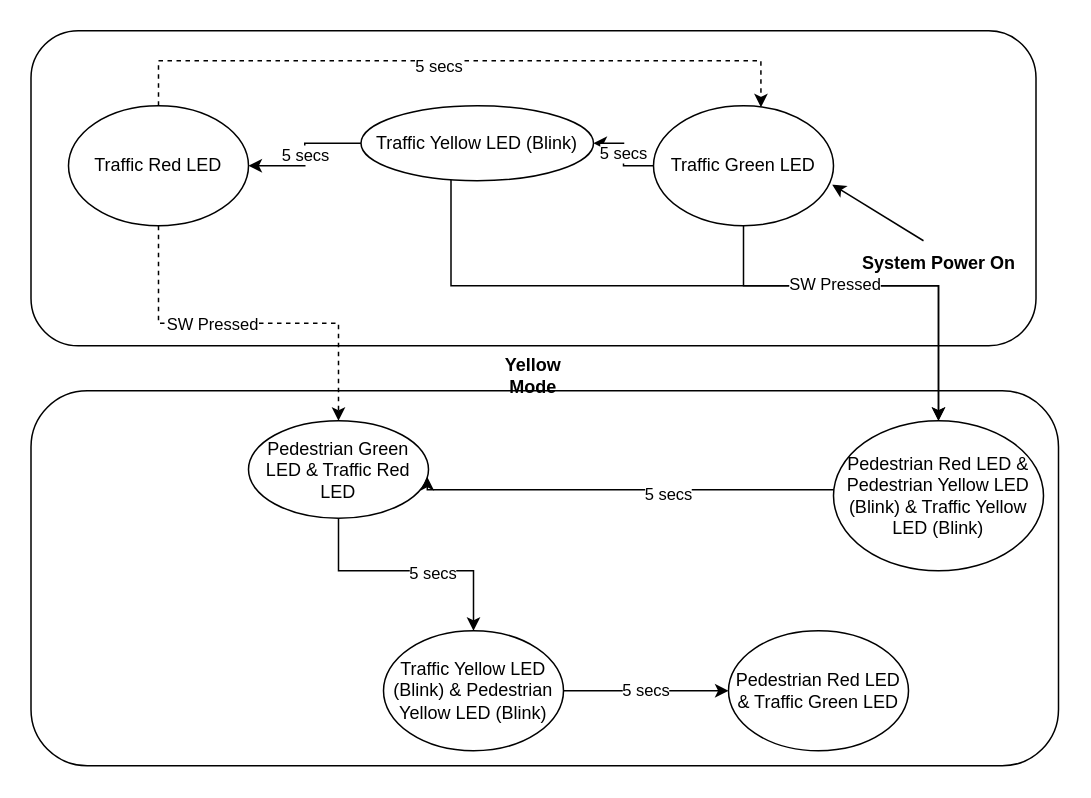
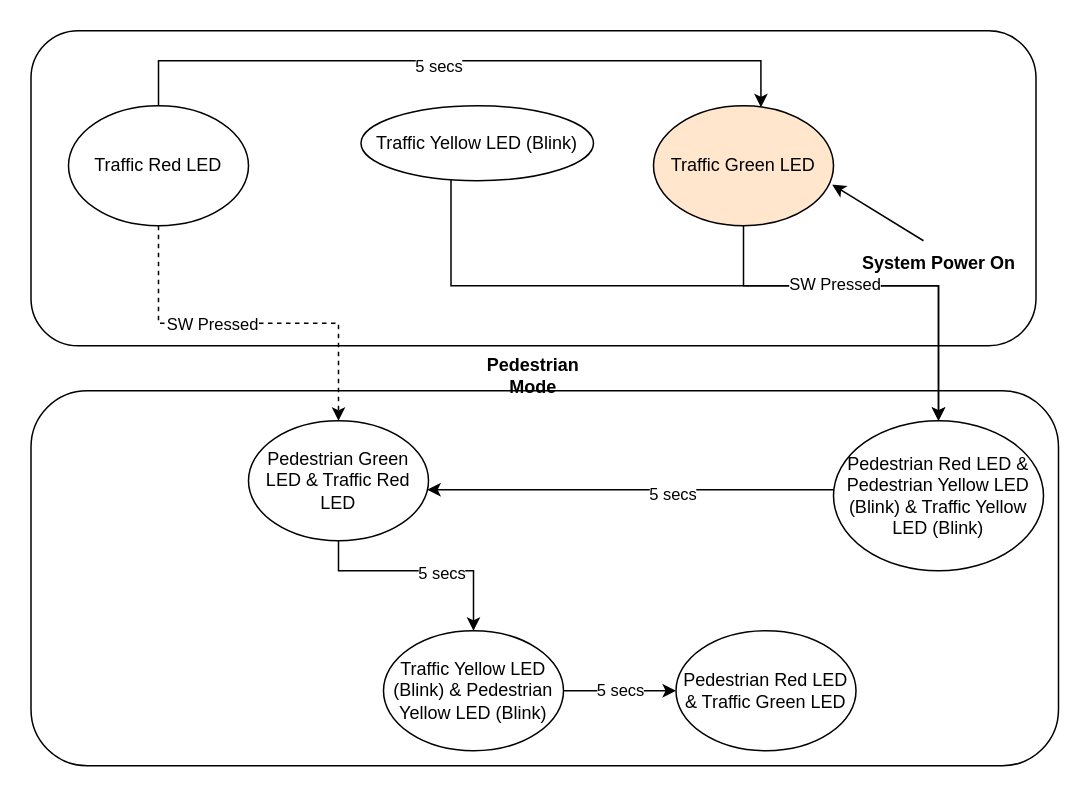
edge "Traffic Red LED" -> "Traffic Green LED": style dashed -> solid
edge "Traffic Yellow LED (Blink)" -> "Traffic Red LED": removed, label "5 secs"
edge "Traffic Green LED" -> "Traffic Yellow LED (Blink)": removed, label "5 secs"
node "Traffic Green LED": fillcolor #ffffff -> #ffe6cc
node "Yellow Mode": label "Yellow Mode" -> "Pedestrian Mode"
node "Pedestrian Green LED & Traffic Red LED": size 180x98 -> 180x120
node "Pedestrian Red LED & Traffic Green LED": moved (818, 691) -> (766, 691)
